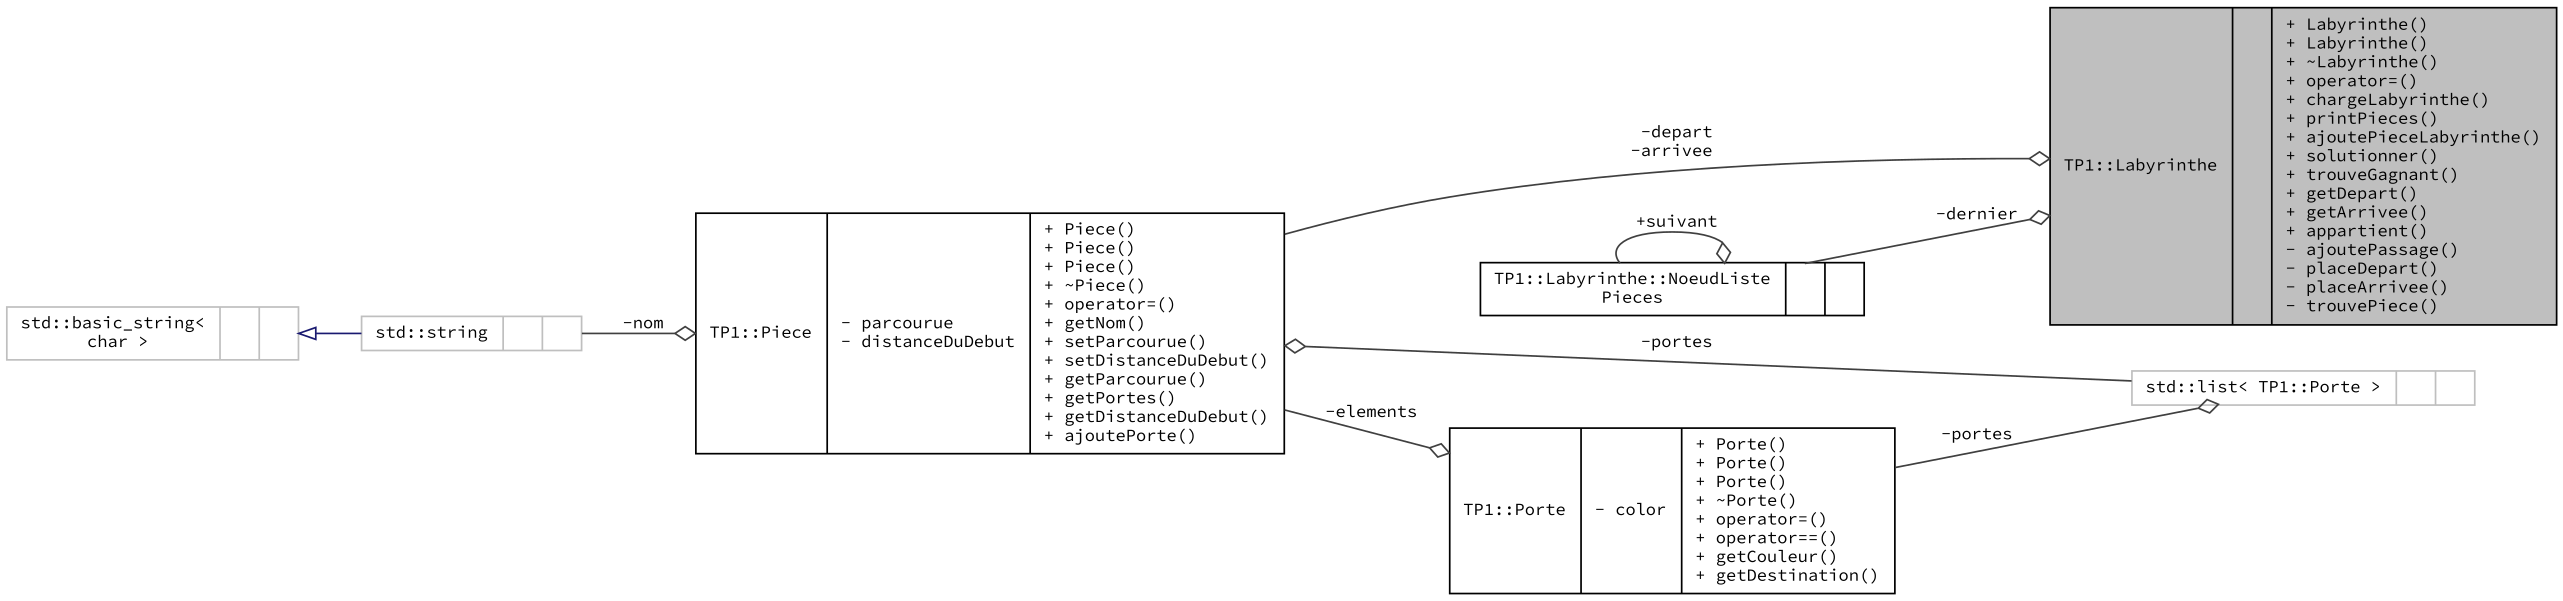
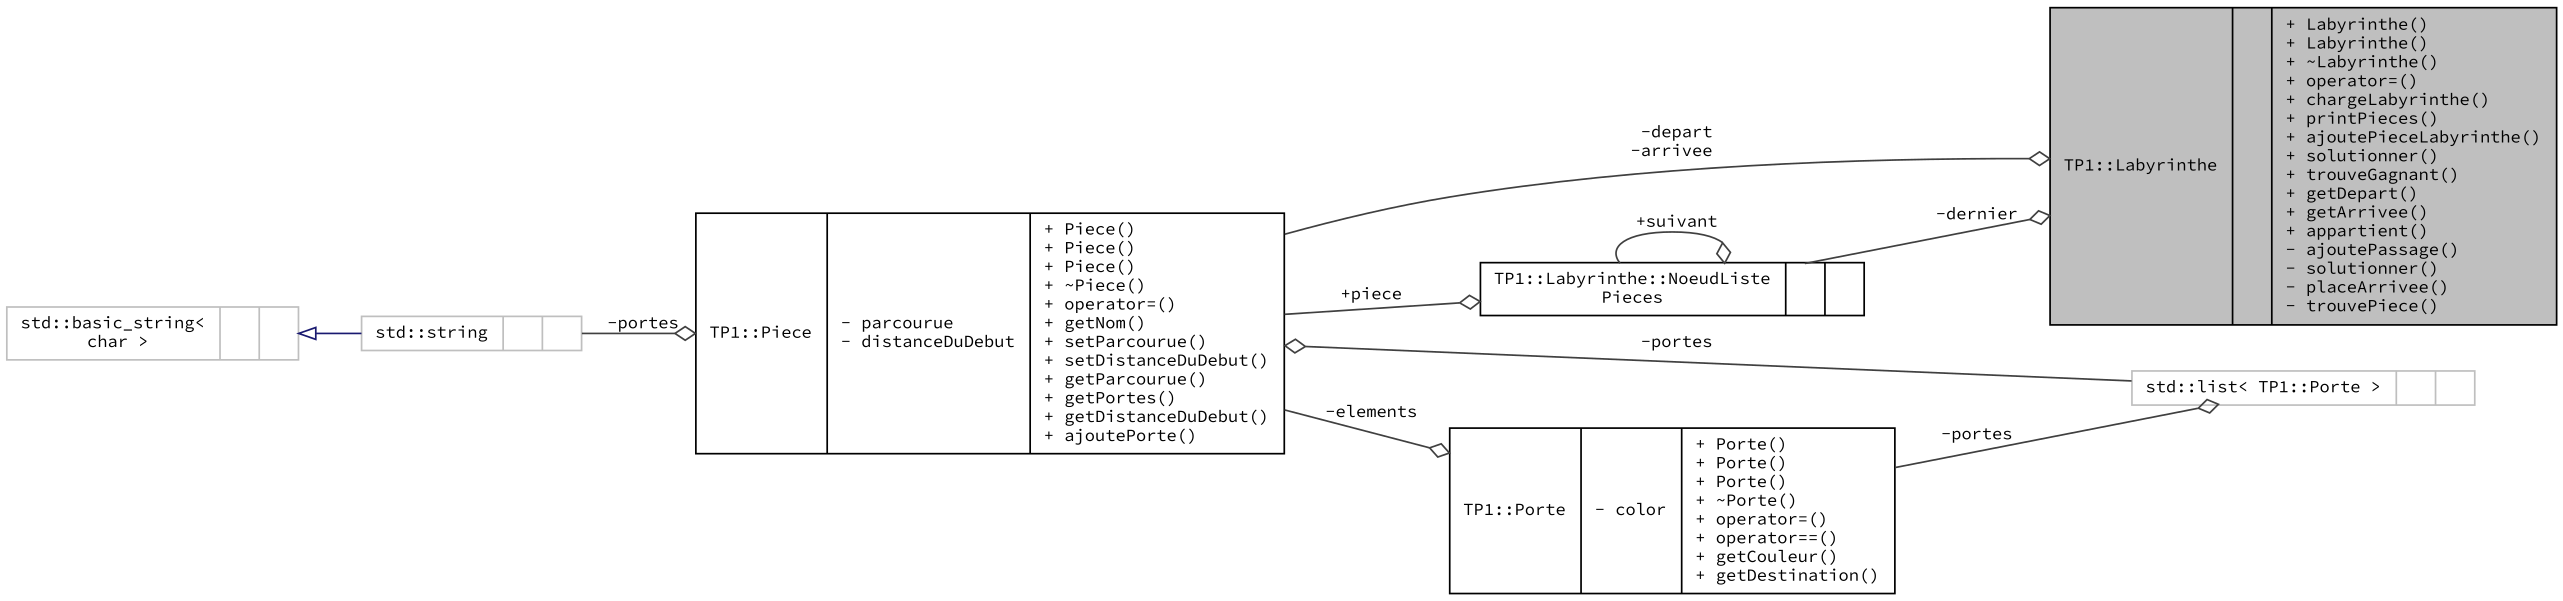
node "TP1::Labyrinthe": text "- placeDepart()" -> "- solutionner()"
edge "TP1::Piece" -> "TP1::Labyrinthe::NoeudListe": added, label "+piece"
edge "std::string" -> "TP1::Piece": label " -nom" -> " -portes"
